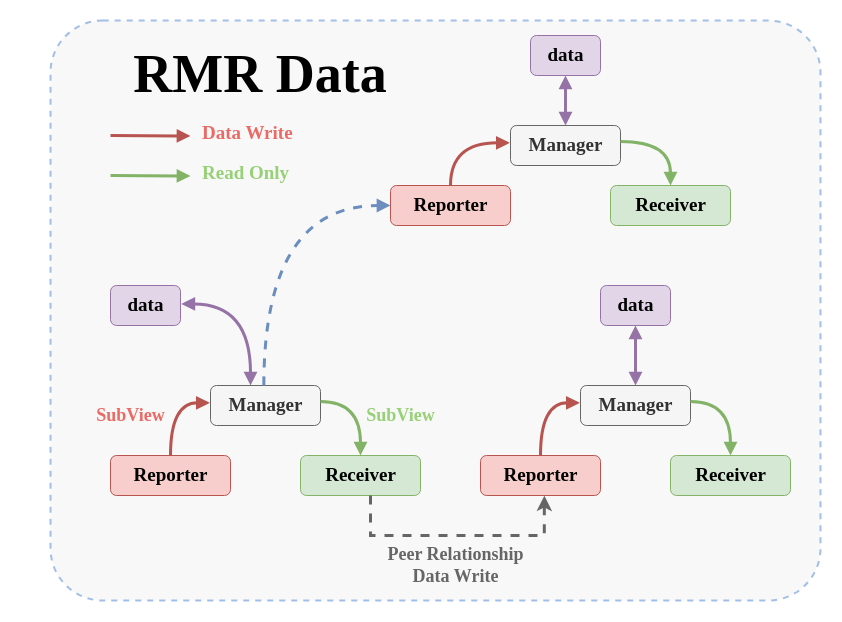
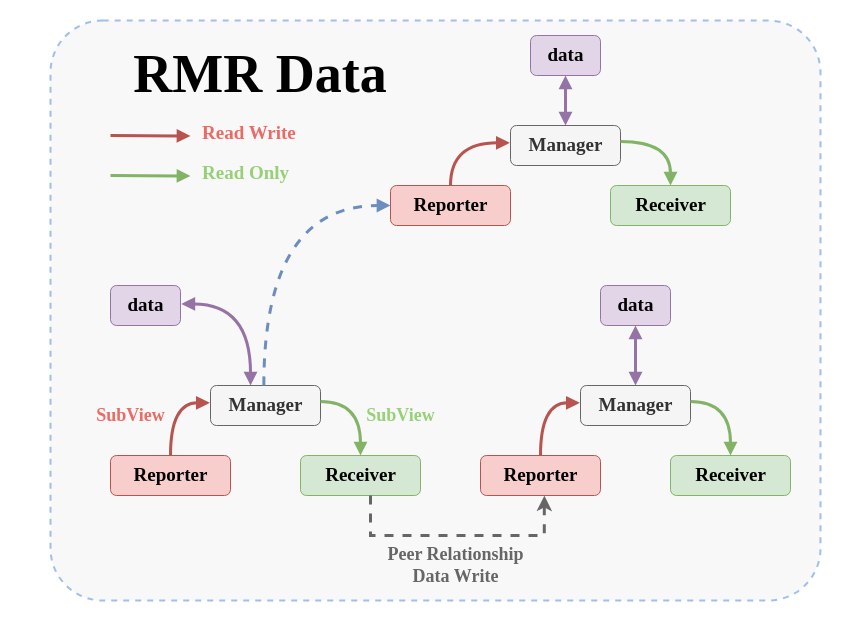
node "Data Write": label "Data Write" -> "Read Write"
